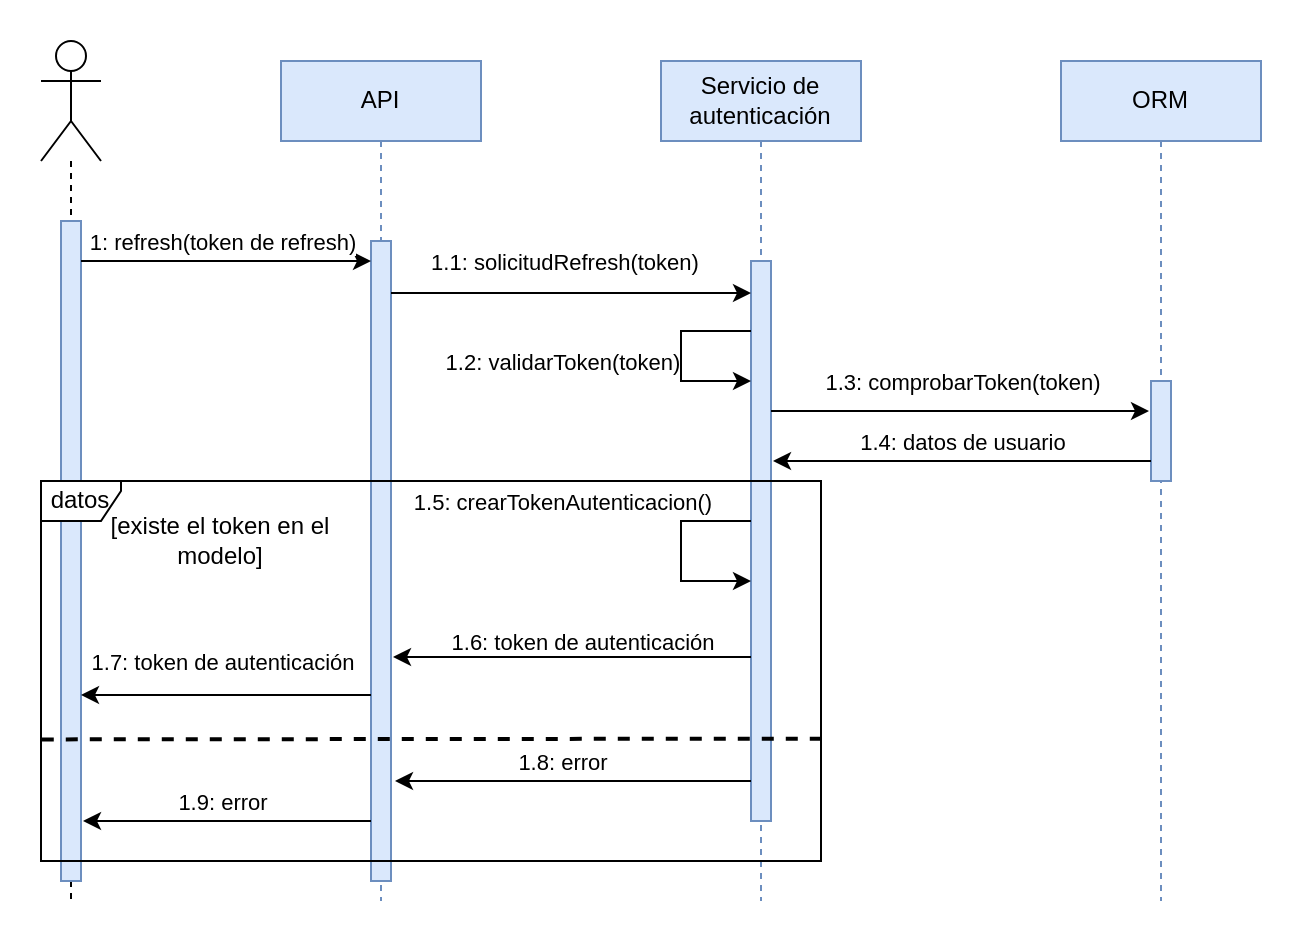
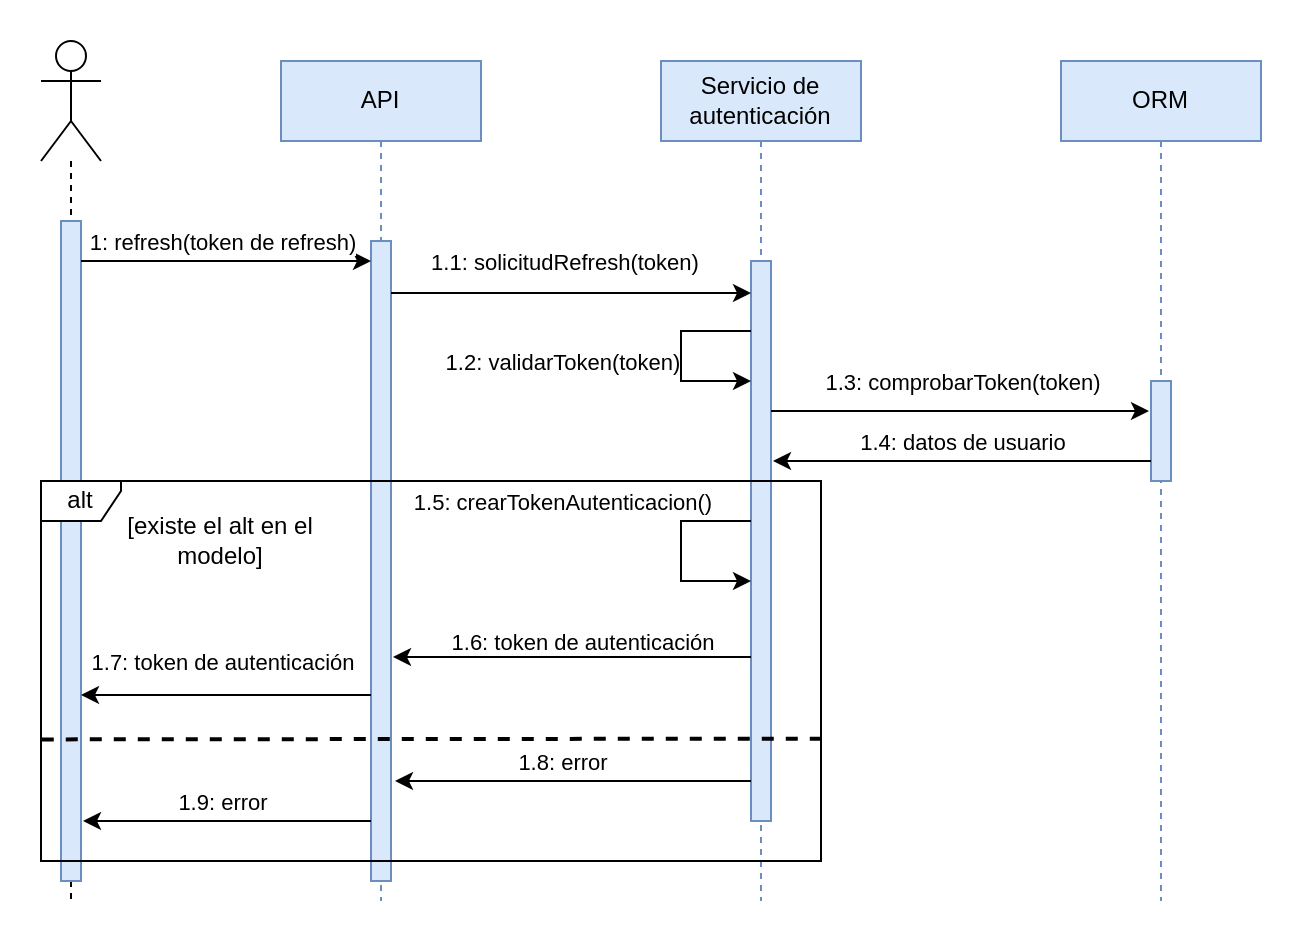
node "datos": label "datos" -> "alt"
node "[existe el token en el modelo]": label "[existe el token en el modelo]" -> "[existe el alt en el modelo]"
